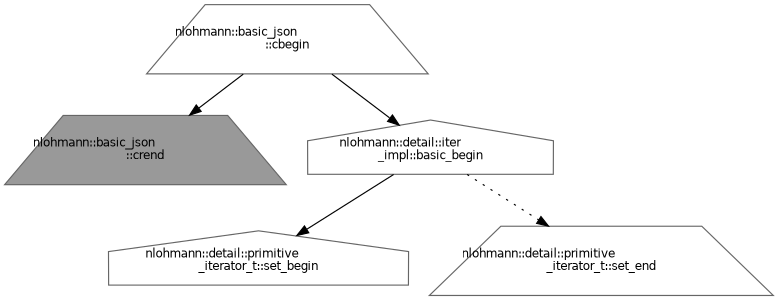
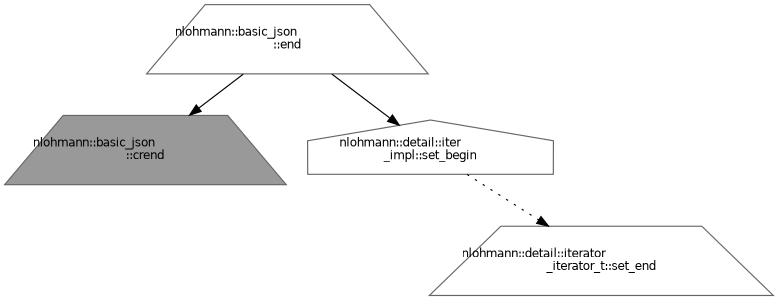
node "nlohmann::basic_json ::cbegin": label "nlohmann::basic_json ::cbegin" -> "nlohmann::basic_json ::end"
node "nlohmann::detail::iter _impl::basic_begin": label "nlohmann::detail::iter _impl::basic_begin" -> "nlohmann::detail::iter _impl::set_begin"
node "nlohmann::detail::primitive _iterator_t::set_begin": removed
node "nlohmann::detail::primitive _iterator_t::set_end": label "nlohmann::detail::primitive _iterator_t::set_end" -> "nlohmann::detail::iterator _iterator_t::set_end"
